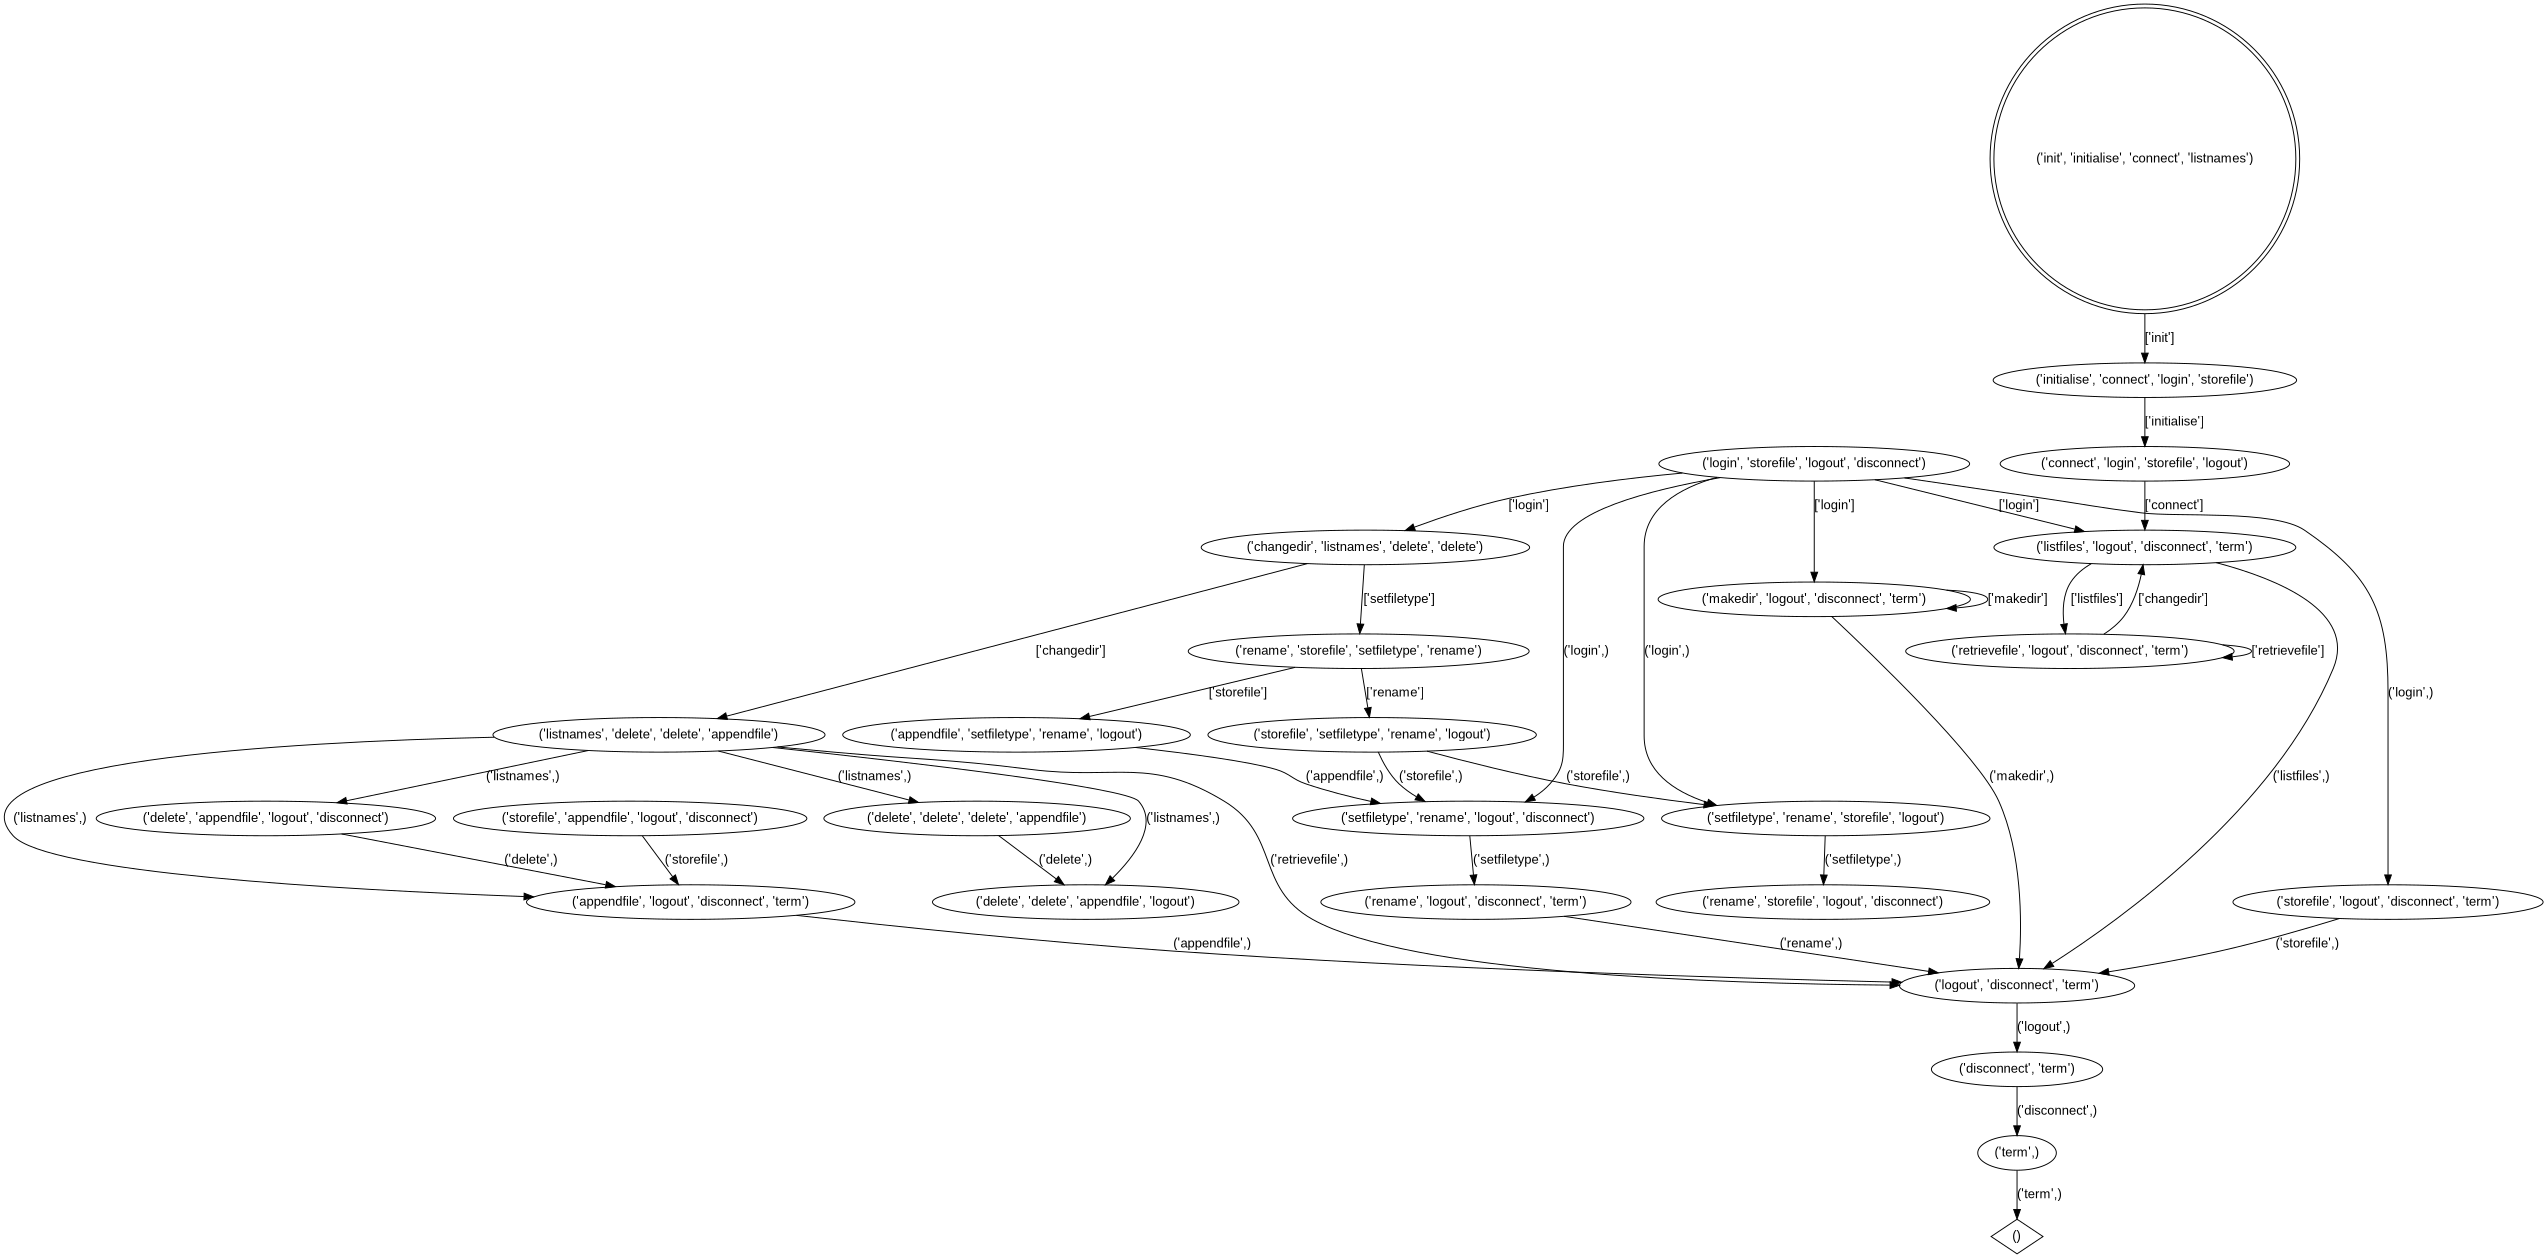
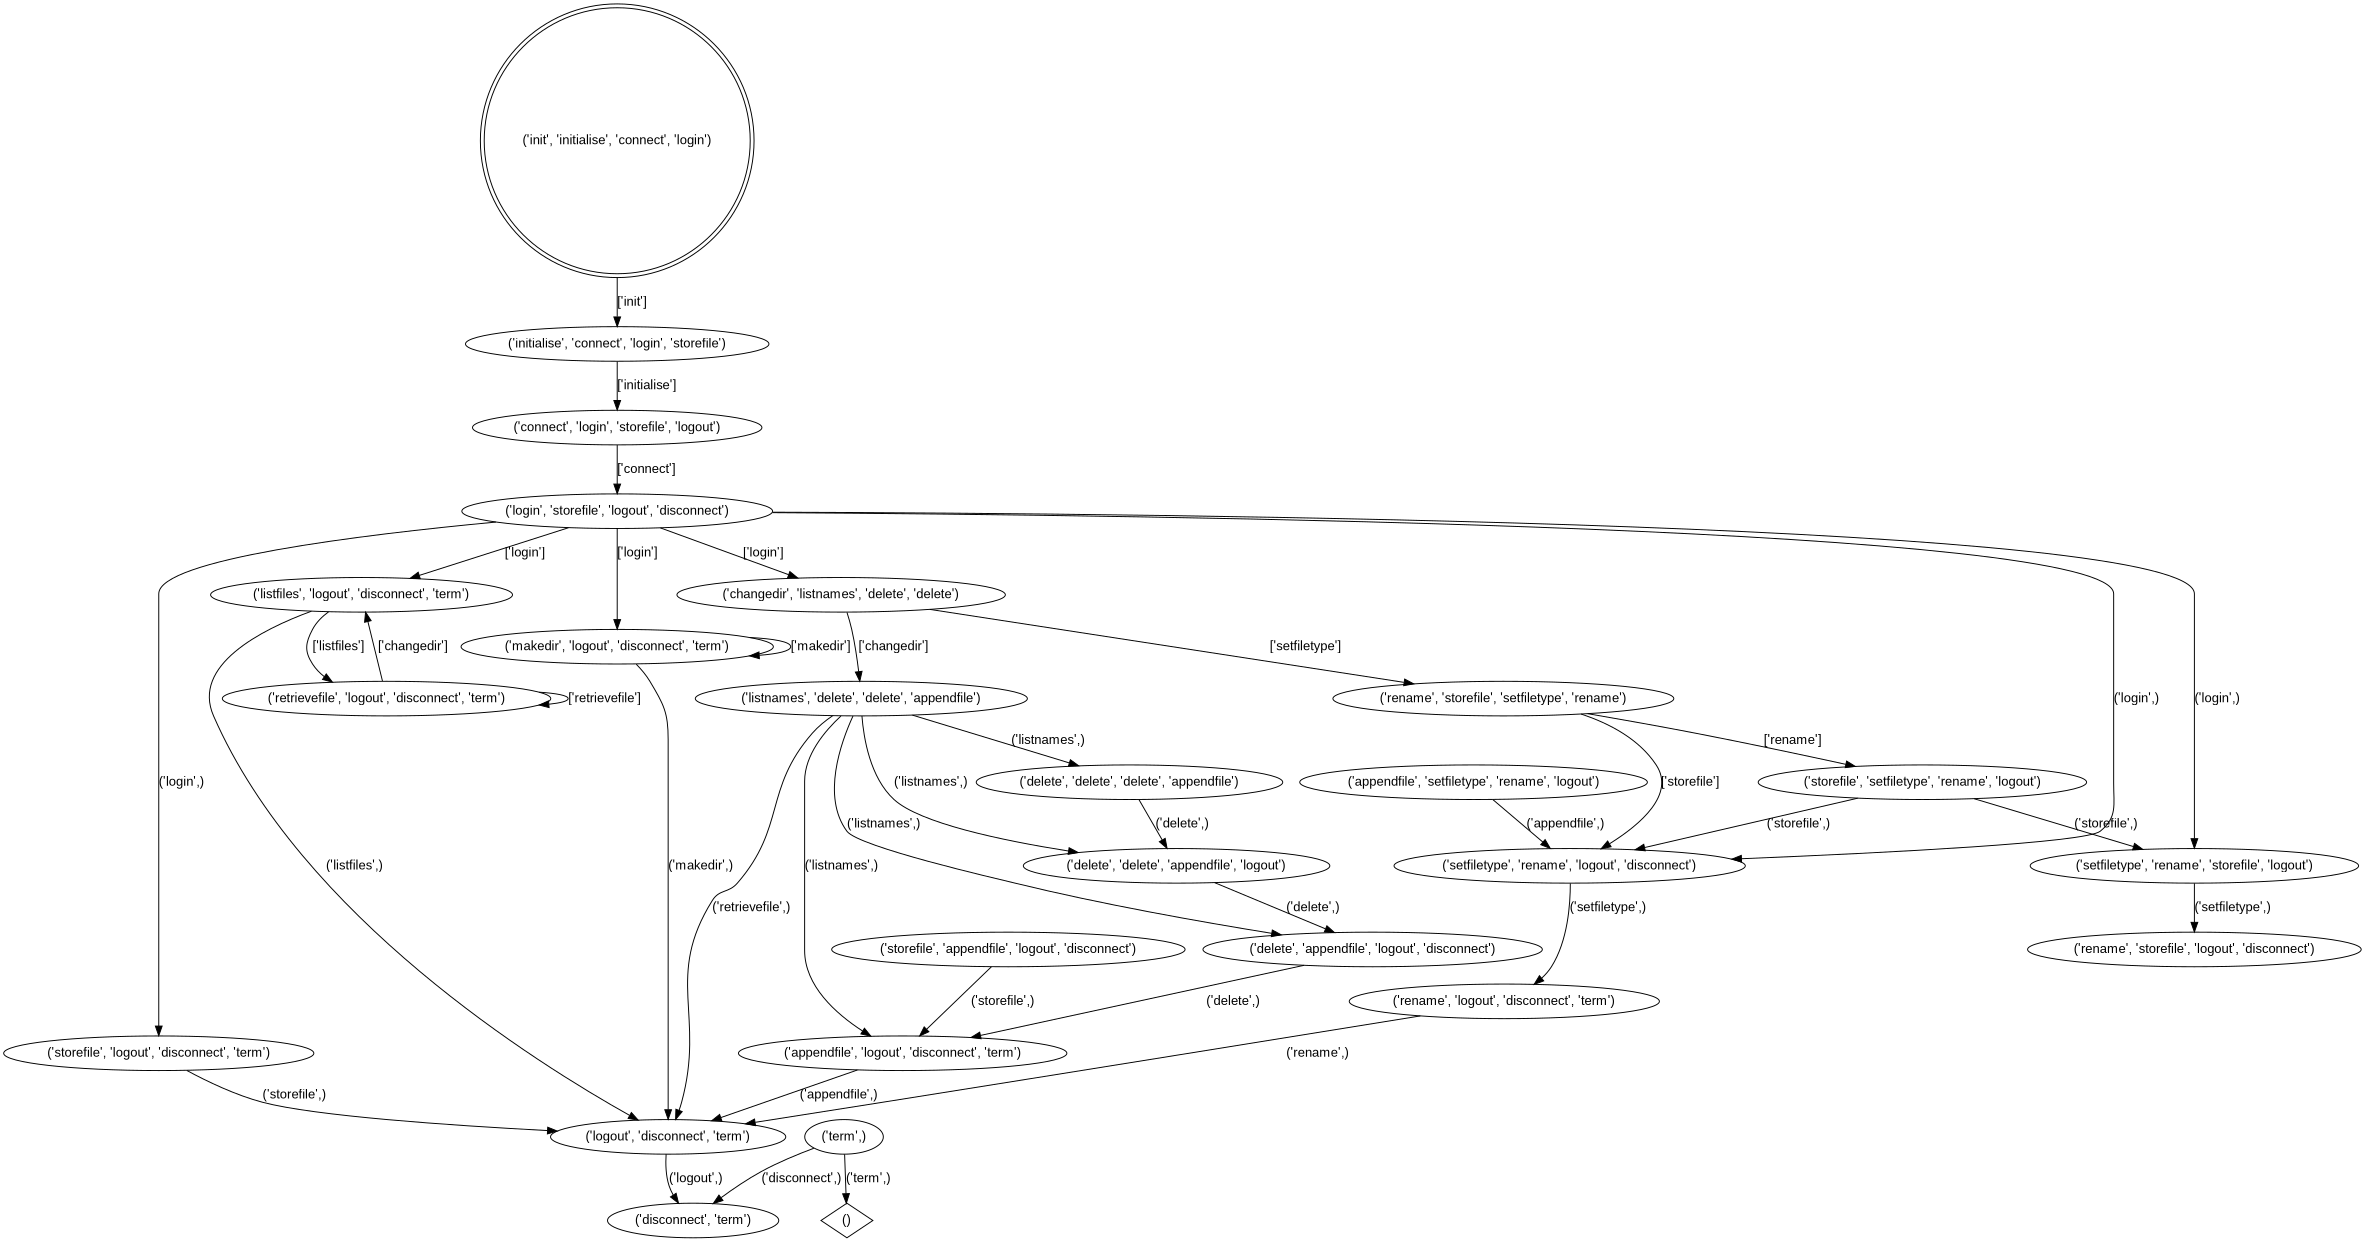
node "('init', 'initialise', 'connect', 'listnames')": label "('init', 'initialise', 'connect', 'listnames')" -> "('init', 'initialise', 'connect', 'login')"
edge "('connect', 'login', 'storefile', 'logout')" -> "('listfiles', 'logout', 'disconnect', 'term')": now "('connect', 'login', 'storefile', 'logout')" -> "('login', 'storefile', 'logout', 'disconnect')"
edge "('rename', 'storefile', 'setfiletype', 'rename')" -> "('appendfile', 'setfiletype', 'rename', 'logout')": now "('rename', 'storefile', 'setfiletype', 'rename')" -> "('setfiletype', 'rename', 'logout', 'disconnect')"
edge "('delete', 'delete', 'appendfile', 'logout')" -> "('delete', 'appendfile', 'logout', 'disconnect')": added, label "('delete',)"
edge "('disconnect', 'term')" -> "('term',)": reversed
